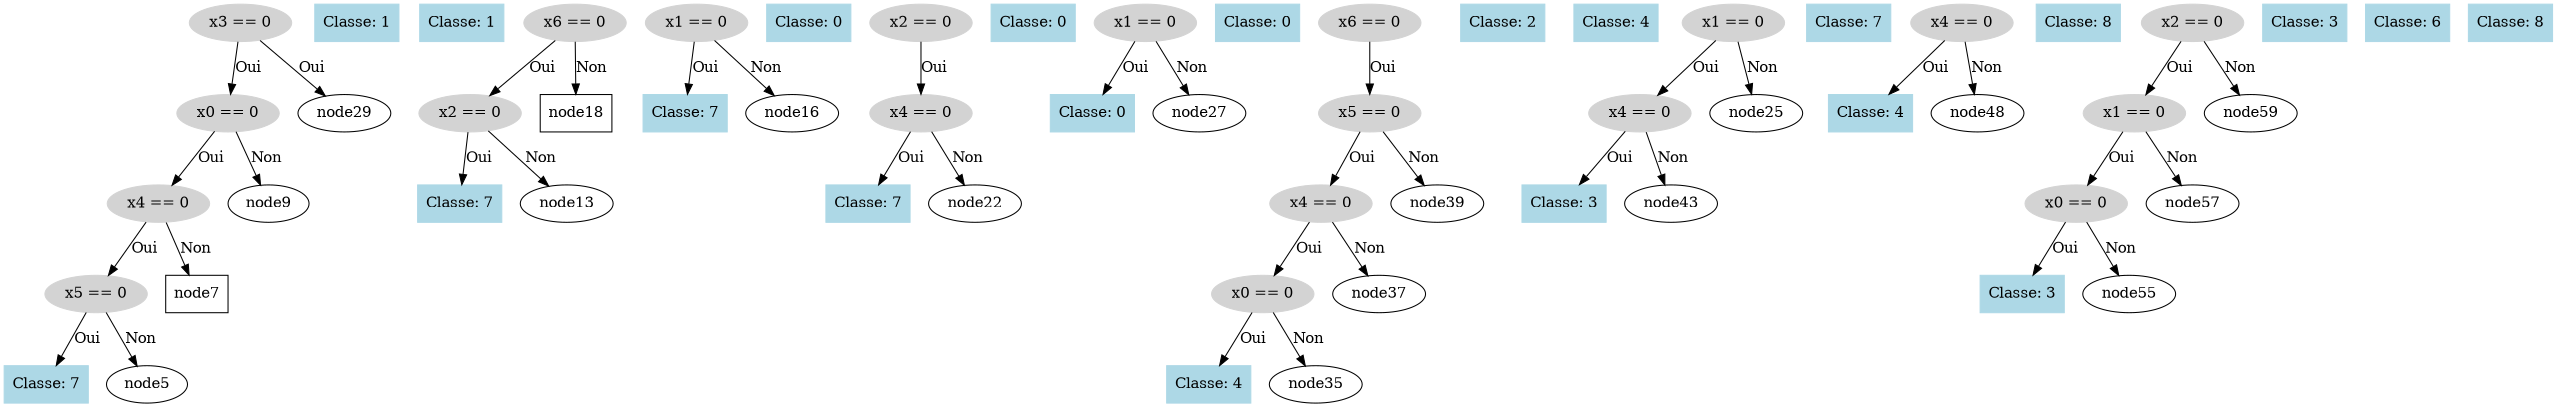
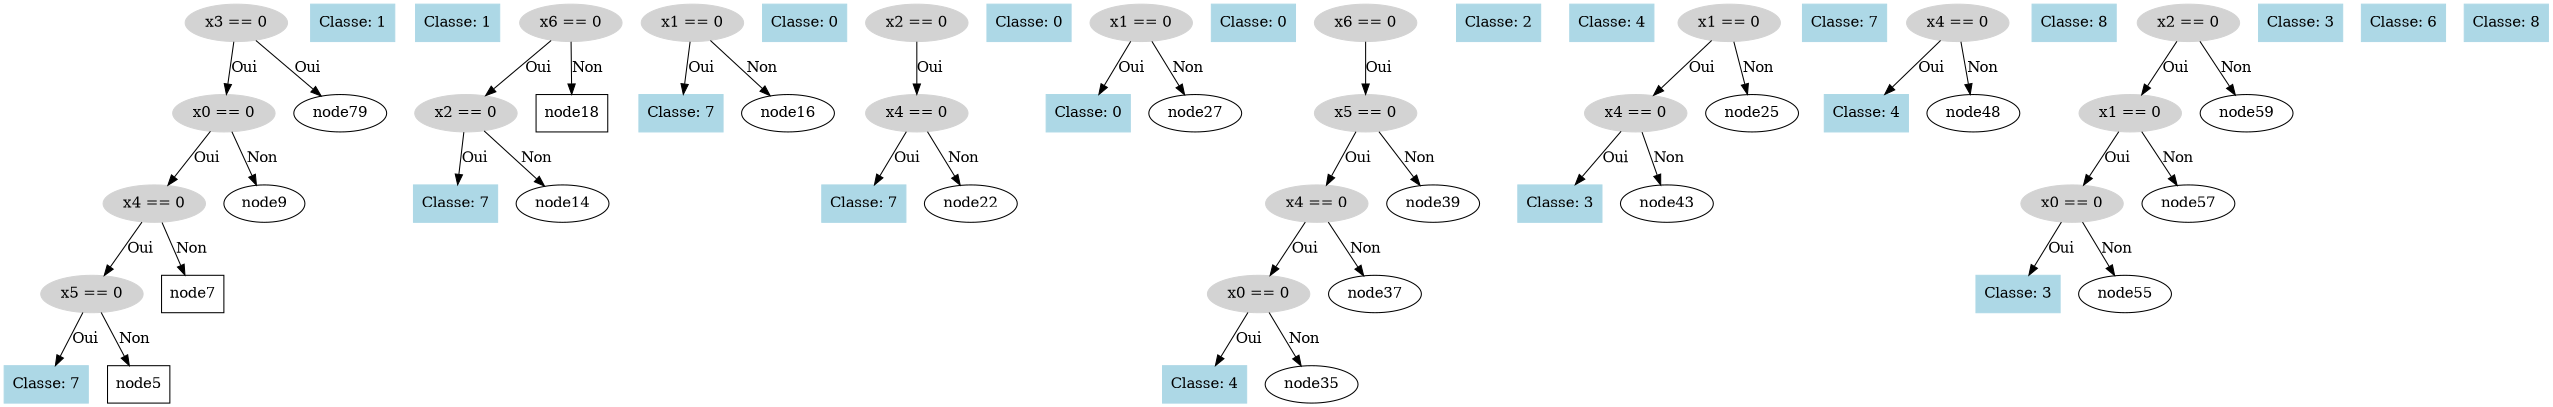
node "node29": label "node29" -> "node79"
node "node13": label "node13" -> "node14"
node "node5": shape ellipse -> box
